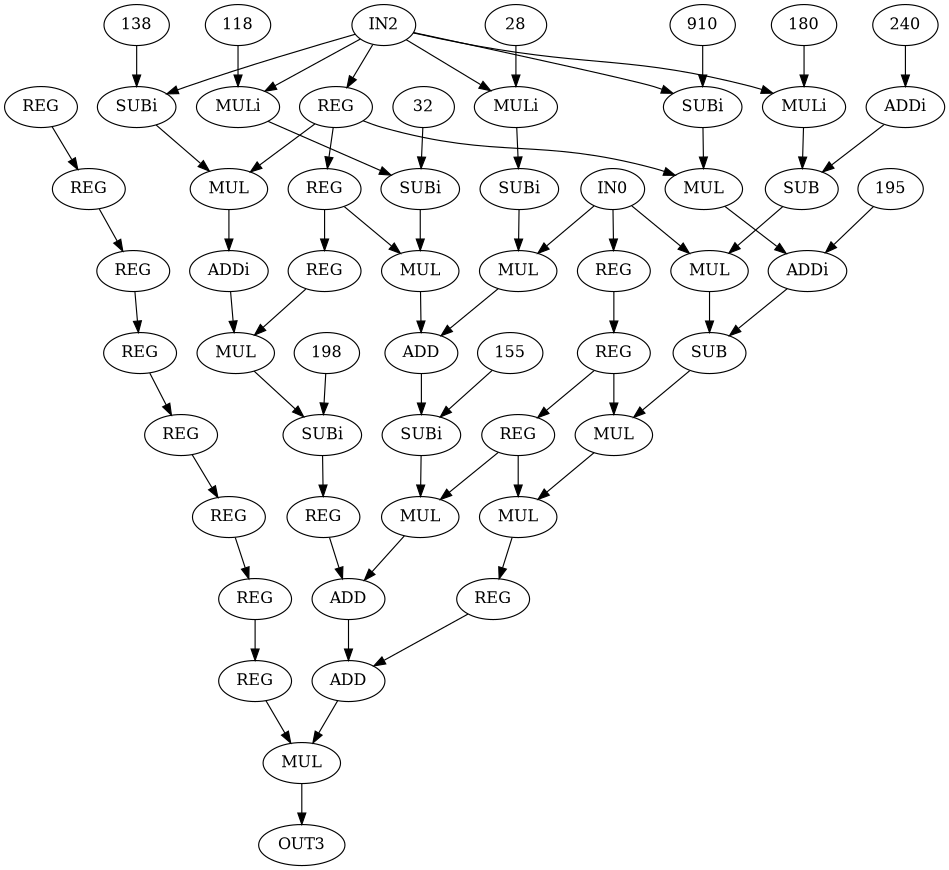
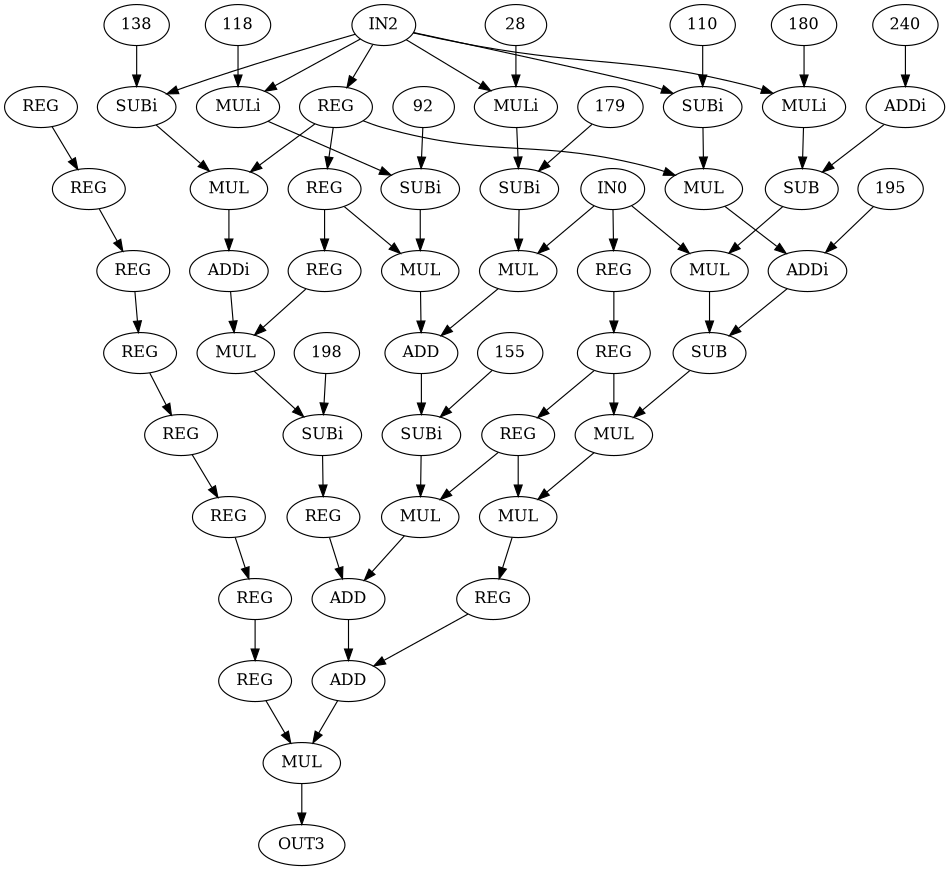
node "910": label "910" -> "110"
node "32": label "32" -> "92"
node "179": added
